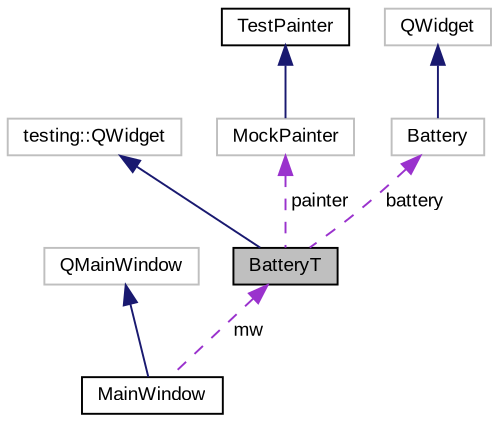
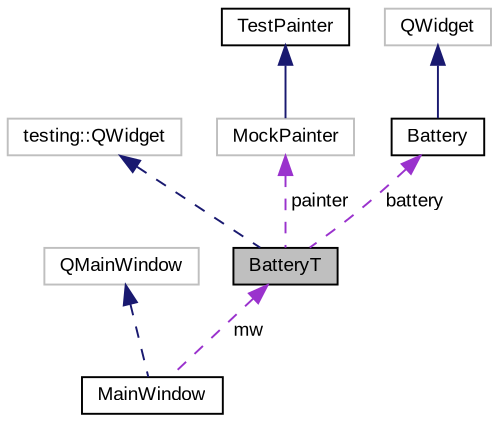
node "Battery": color grey75 -> black
edge "BatteryT" -> "testing::QWidget": style solid -> dashed
edge "MainWindow" -> "QMainWindow": style solid -> dashed
